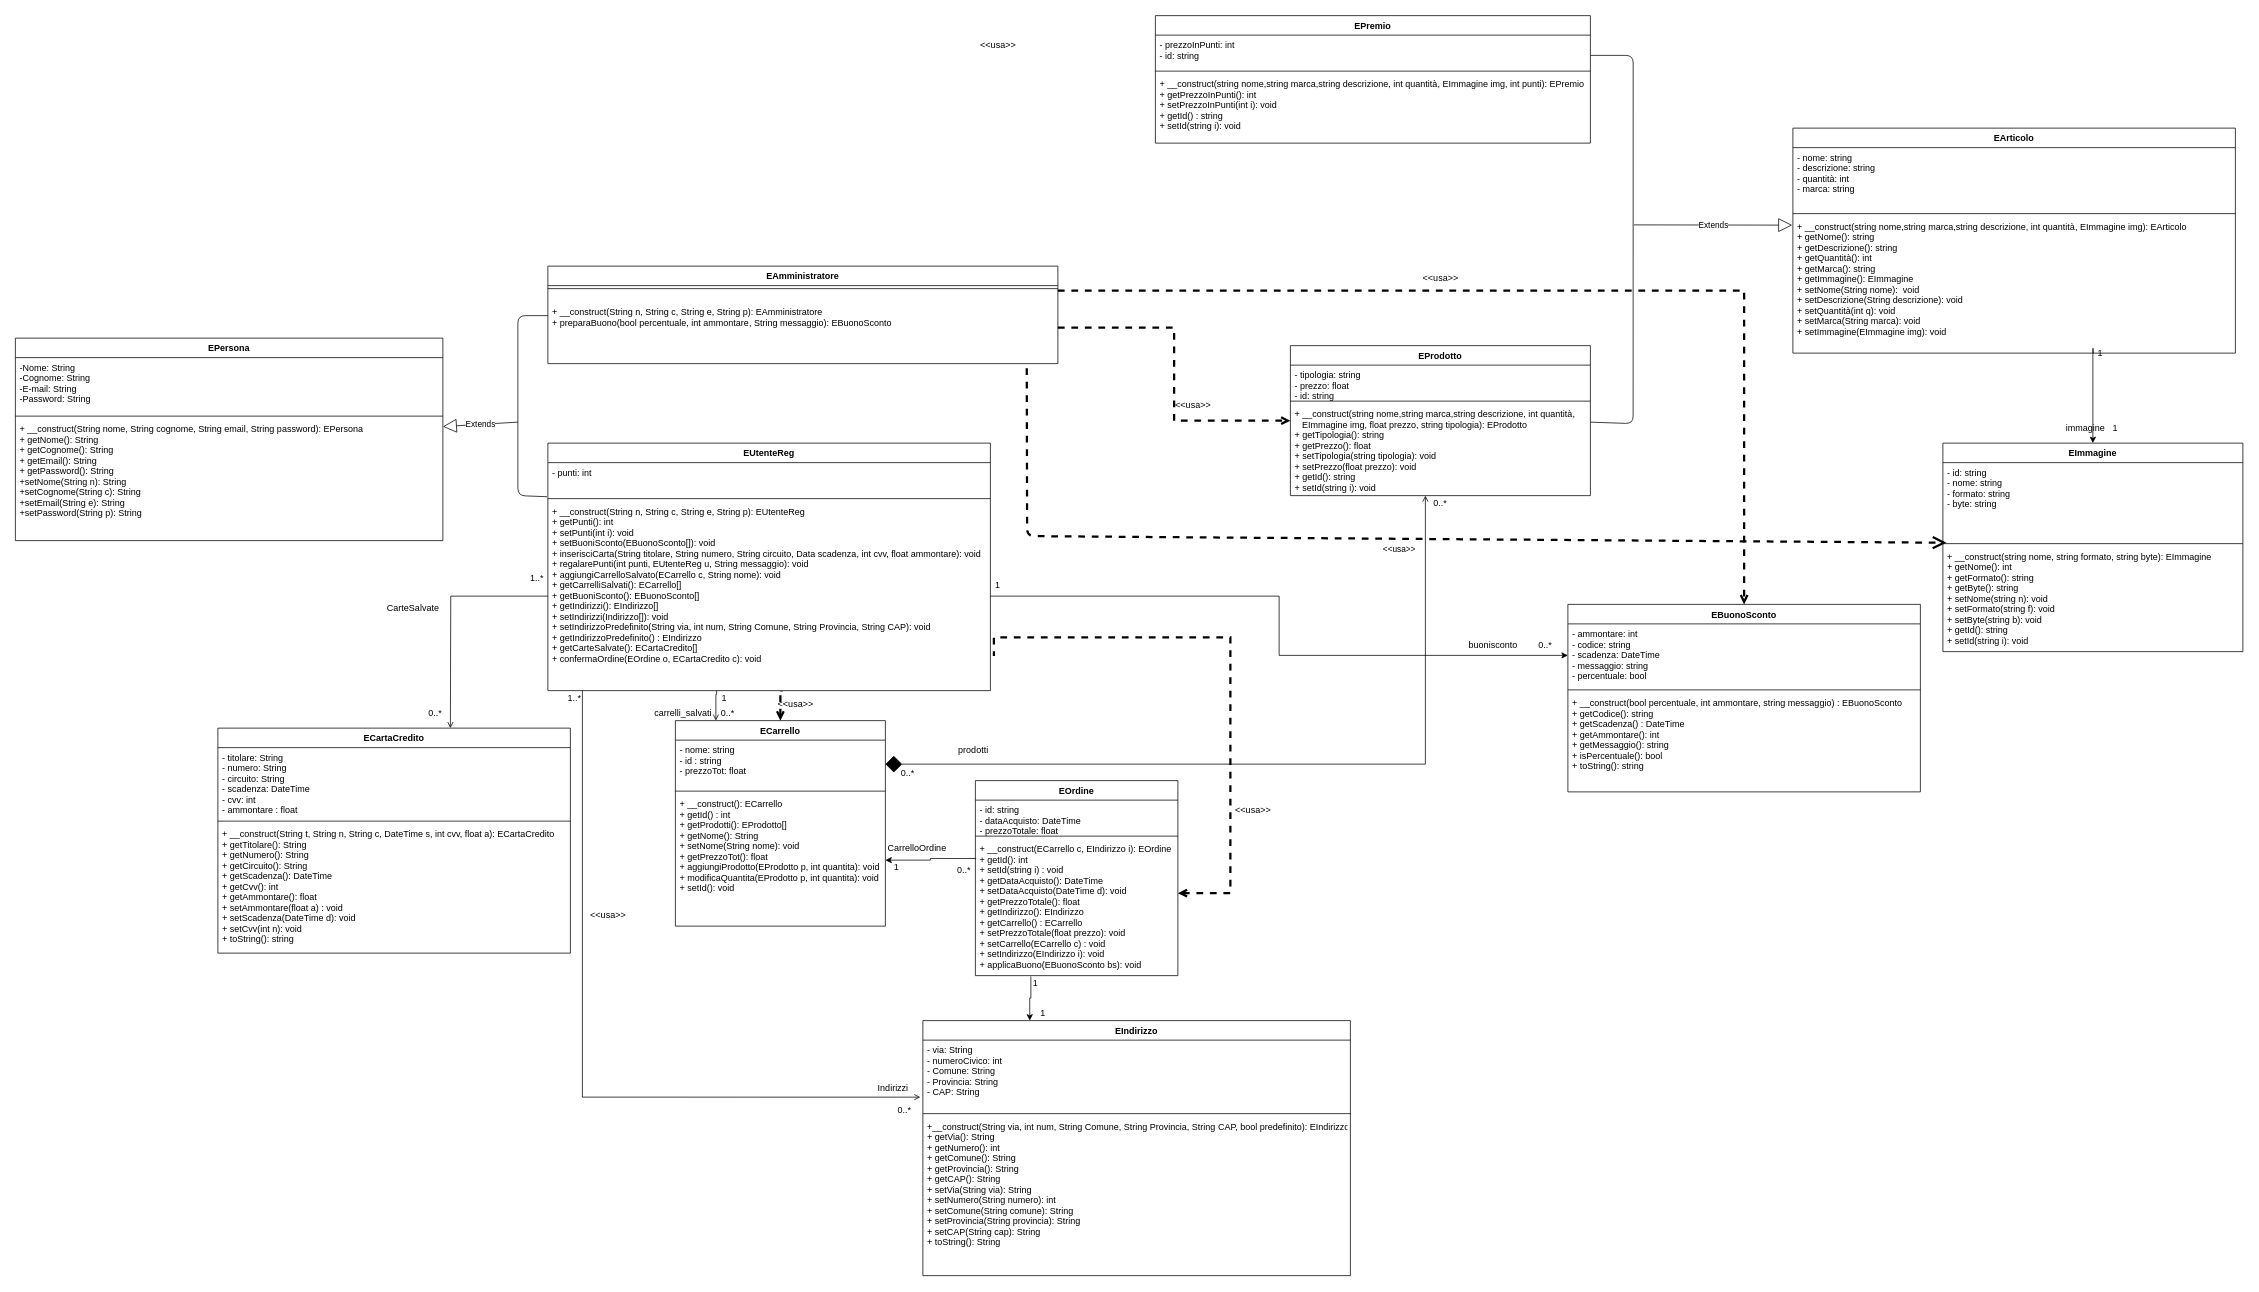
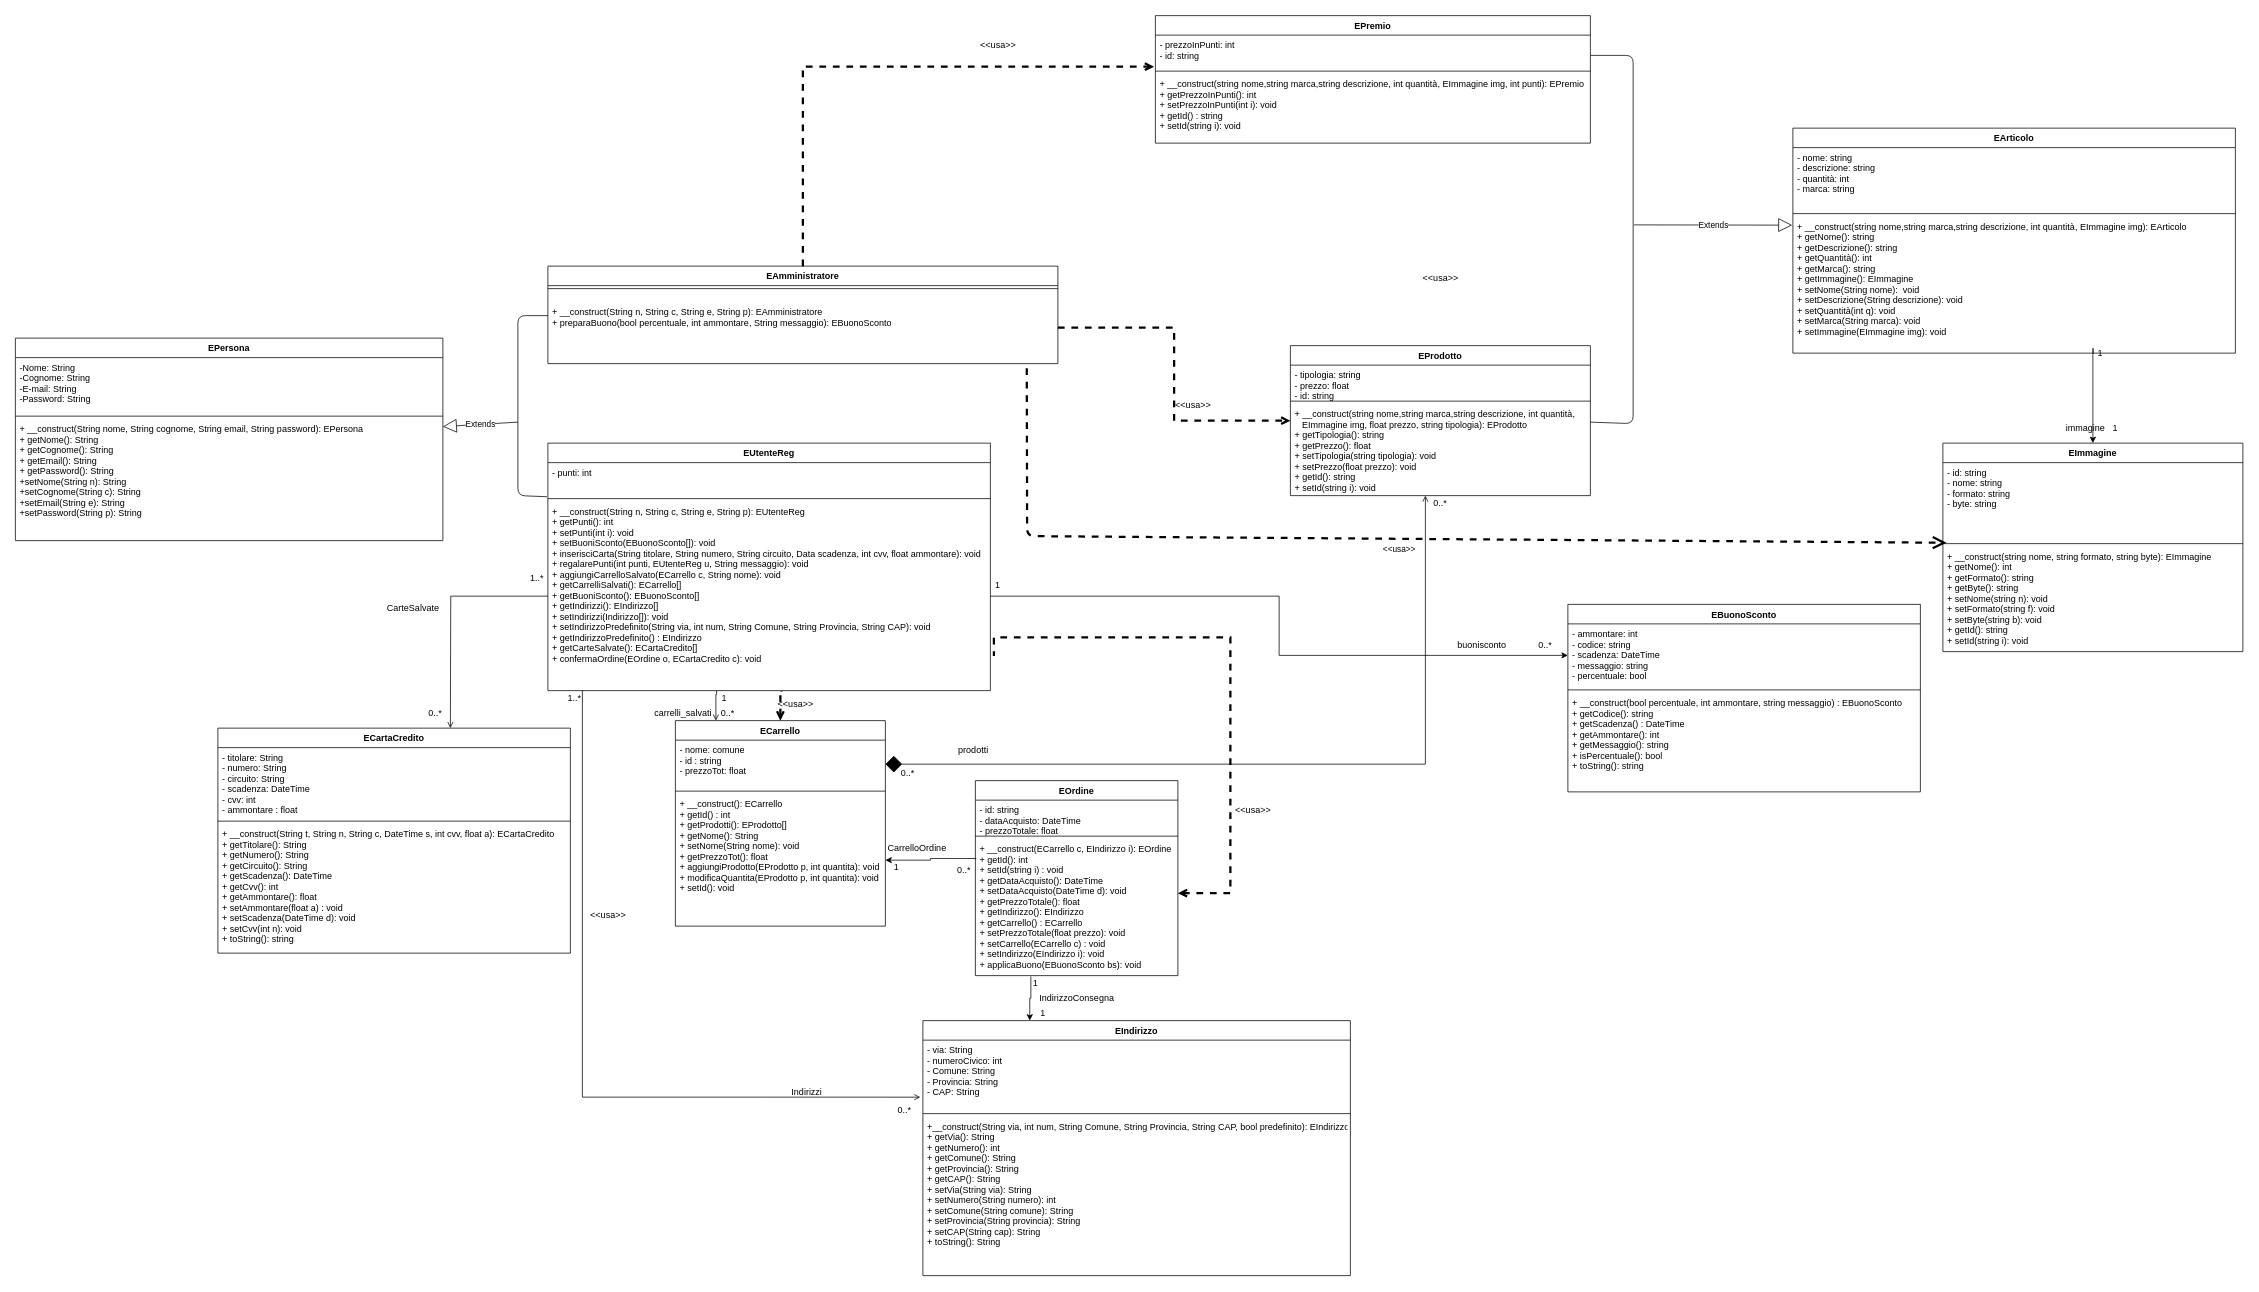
edge "EAmministratore" -> "- prezzoInPunti: int - id: string": added
edge "EAmministratore" -> "EBuonoSconto": removed
node "buonisconto": moved (1493, 645) -> (1482, 645)
node "- nome: string - id : string - prezzoTot: float": label "- nome: string - id : string - prezzoTot: float" -> "- nome: comune - id : string - prezzoTot: float"
node "IndirizzoConsegna": added
node "Indirizzi": moved (893, 1088) -> (807, 1092)
